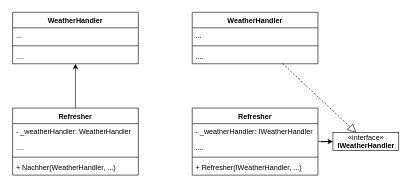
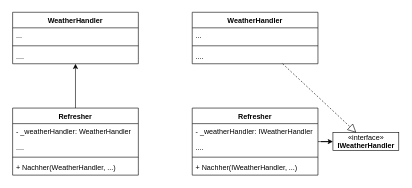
node "+ Refresher(IWeatherHandler, ...)": label "+ Refresher(IWeatherHandler, ...)" -> "+ Nachher(IWeatherHandler, ...)"
